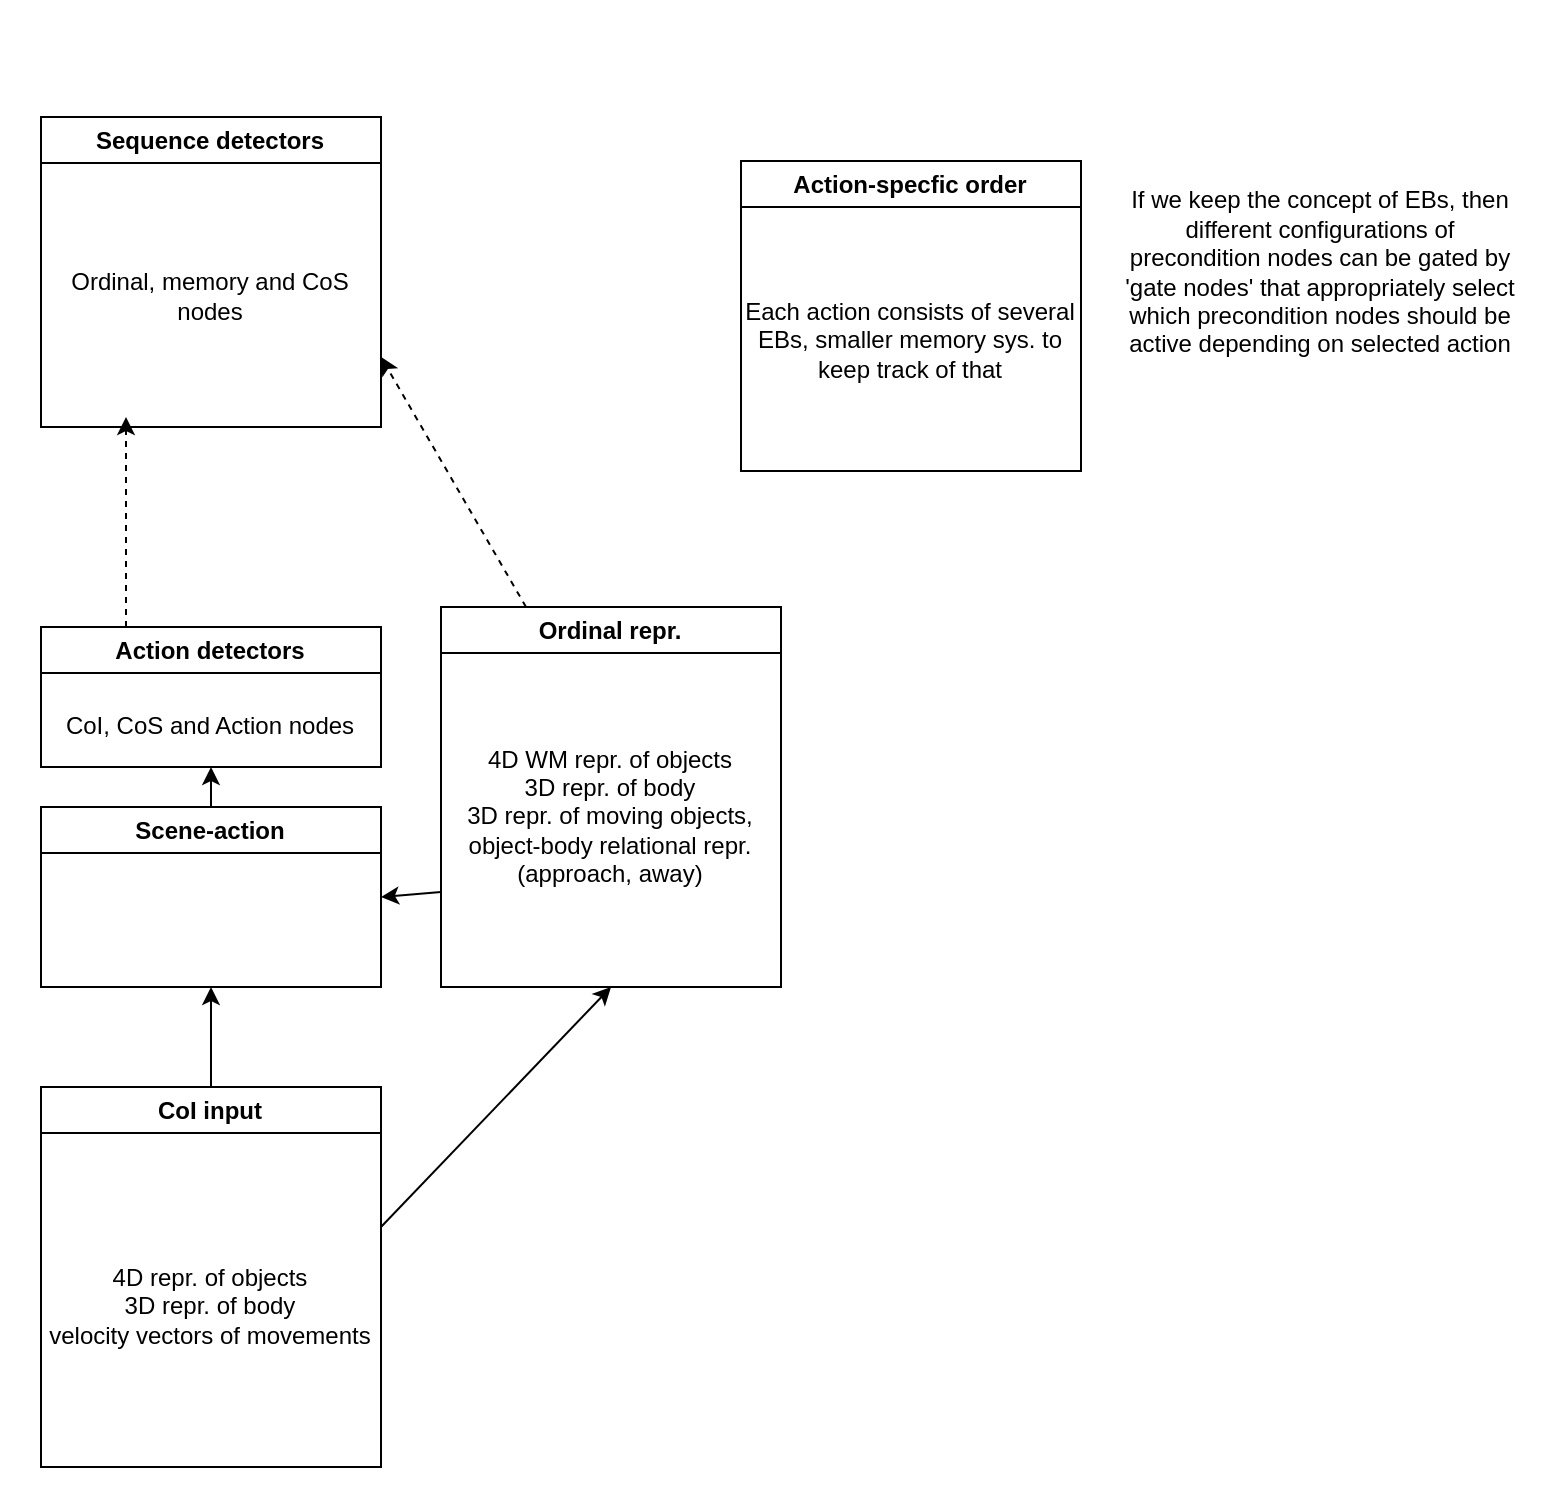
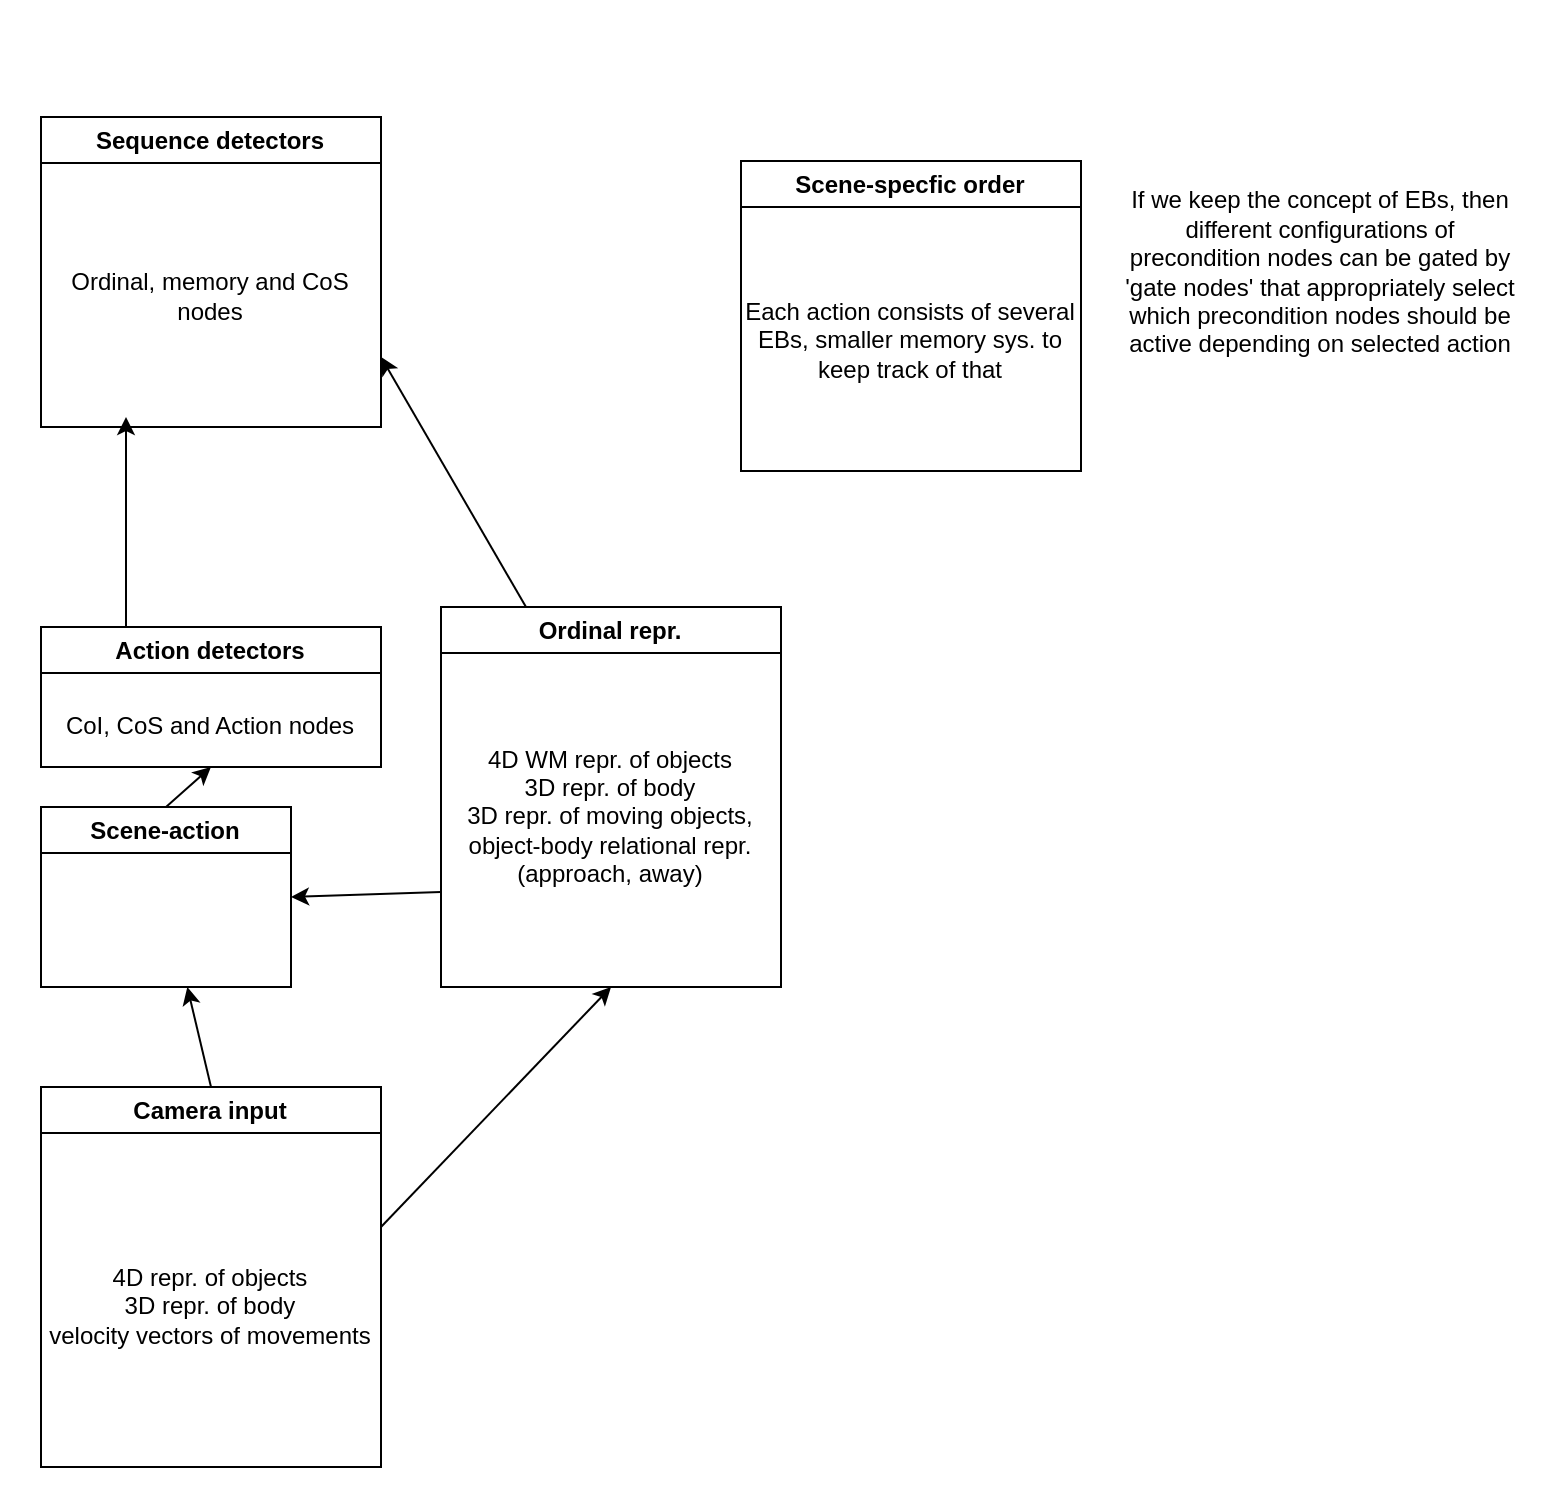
node "Action-specfic order": label "Action-specfic order" -> "Scene-specfic order"
edge "Ordinal repr." -> "Ordinal, memory and CoS nodes": style dashed -> solid
edge "Action detectors" -> "Ordinal, memory and CoS nodes": style dashed -> solid
node "Scene-action": size 340x180 -> 250x180
node "CoI input": label "CoI input" -> "Camera input"
